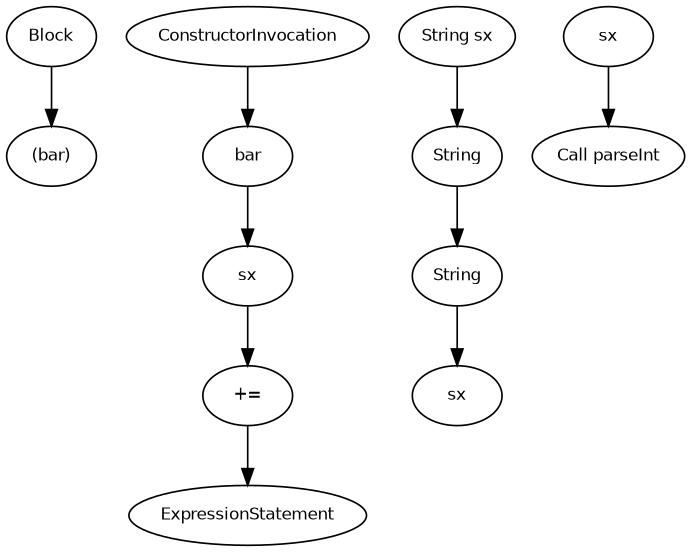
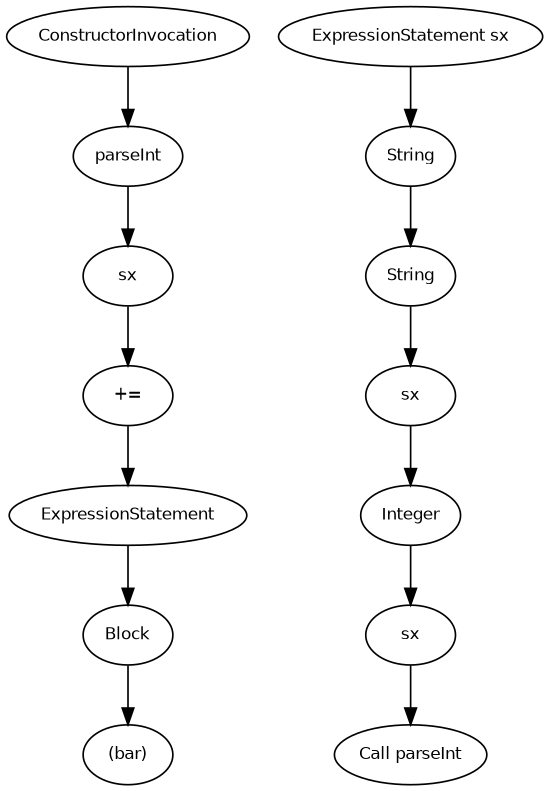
node "String sx": label "String sx" -> "ExpressionStatement sx"
node "bar": label "bar" -> "parseInt"
node "Integer": added
edge "ExpressionStatement" -> "Block": added
